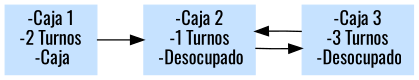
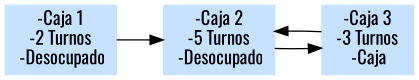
node "-Caja 1 -2 Turnos -Caja": label "-Caja 1 -2 Turnos -Caja" -> "-Caja 1 -2 Turnos -Desocupado"
node "-Caja 2 -1 Turnos -Desocupado": label "-Caja 2 -1 Turnos -Desocupado" -> "-Caja 2 -5 Turnos -Desocupado"
node "-Caja 3 -3 Turnos -Desocupado": label "-Caja 3 -3 Turnos -Desocupado" -> "-Caja 3 -3 Turnos -Caja"
